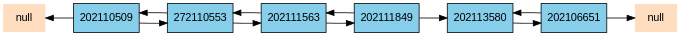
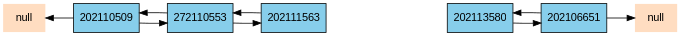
node "202111849": removed
